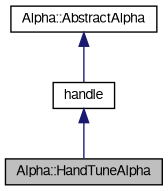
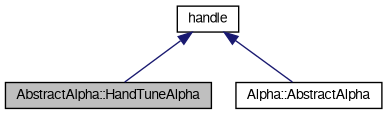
edge "handle" -> "Alpha::AbstractAlpha": reversed
node "Alpha::HandTuneAlpha": label "Alpha::HandTuneAlpha" -> "AbstractAlpha::HandTuneAlpha"
